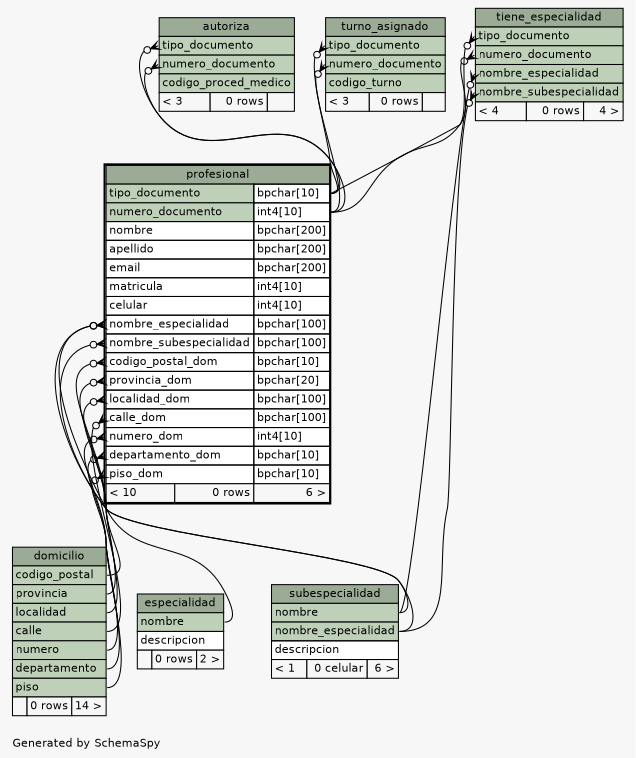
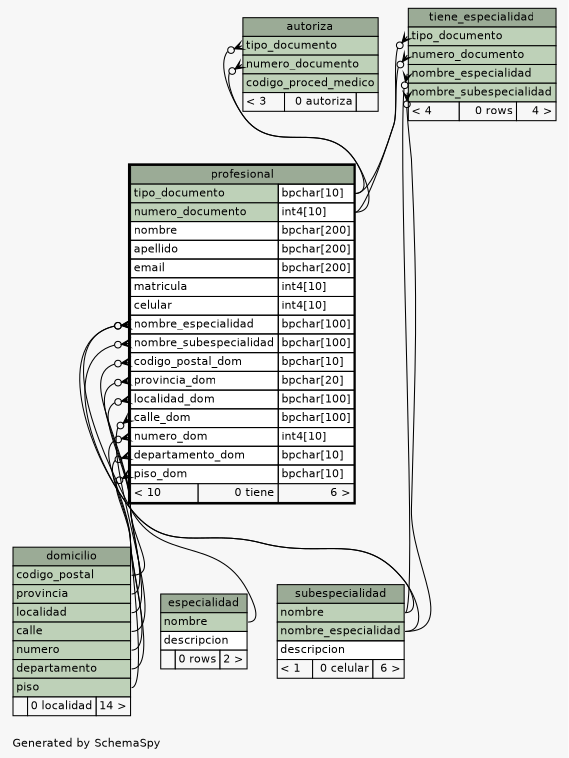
node "turno_asignado": removed
node "autoriza": text "0 rows" -> "0 autoriza"
node "profesional": text "0 rows" -> "0 tiene"
node "domicilio": text "0 rows" -> "0 localidad"
